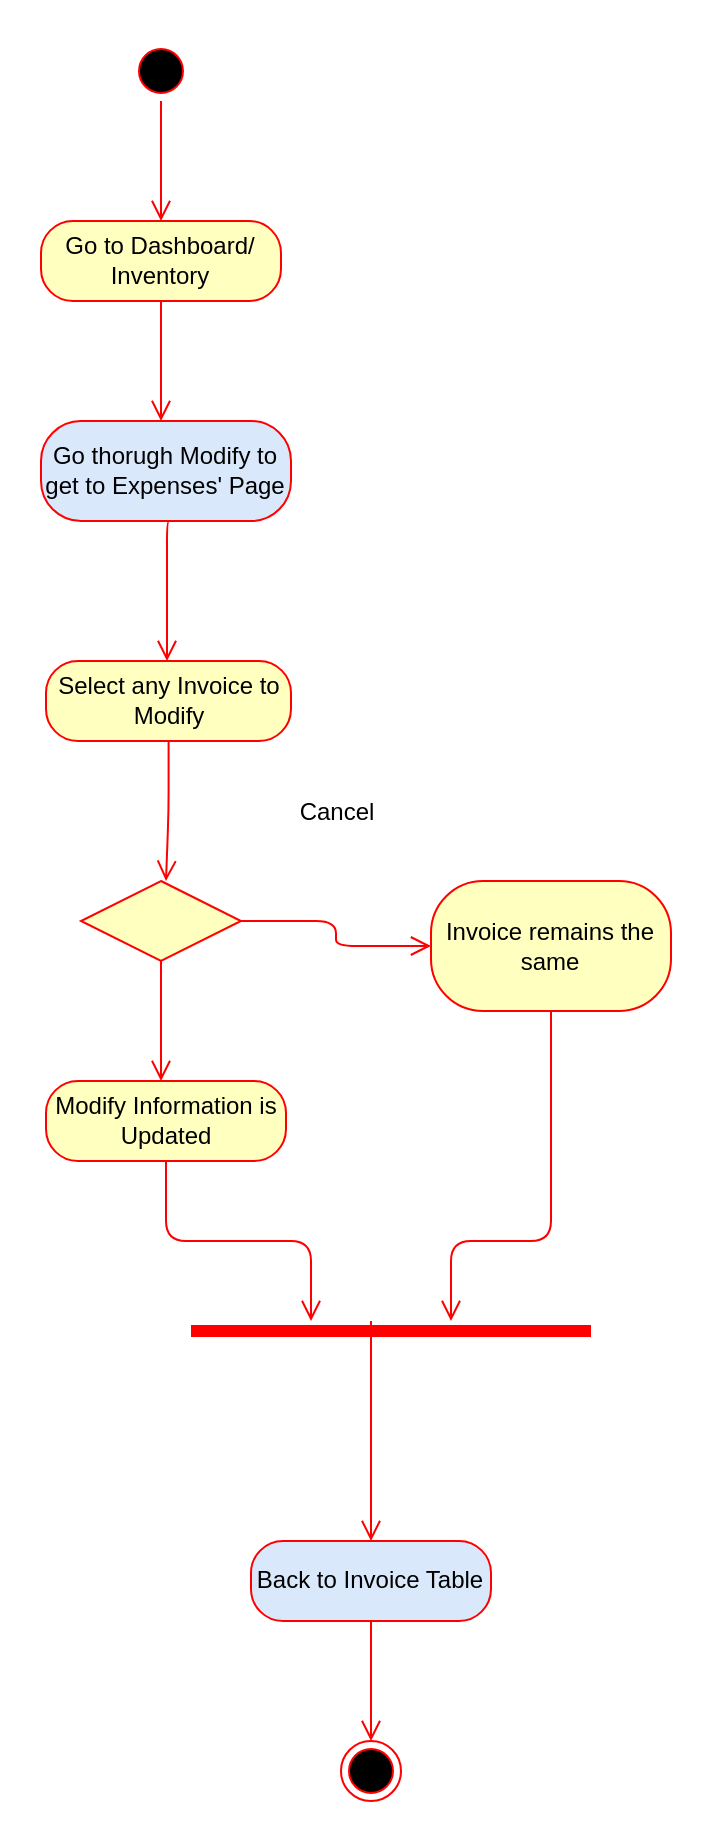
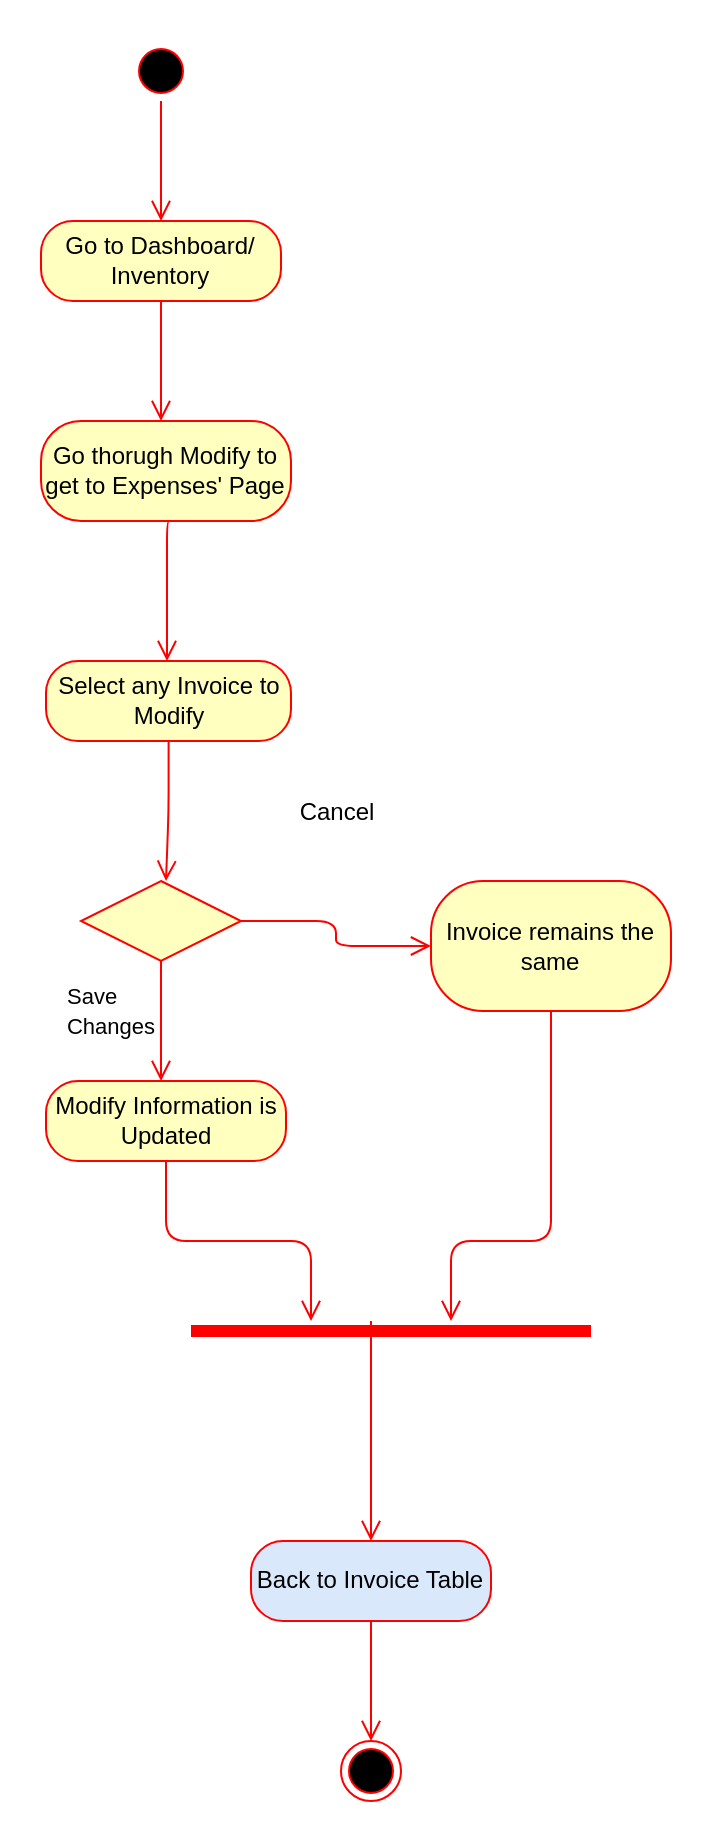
node "Go thorugh Modify to get to Expenses' Page": fillcolor #dae8fc -> #ffffc0
node "Save Changes": added
